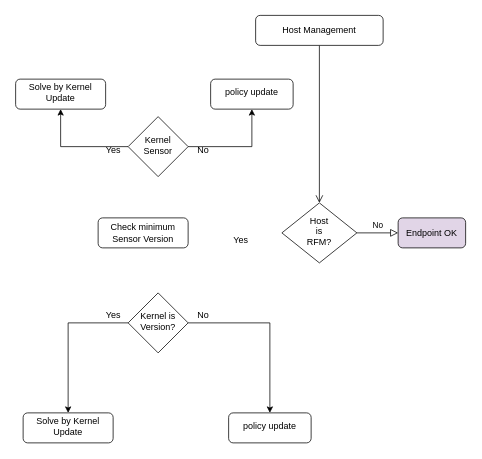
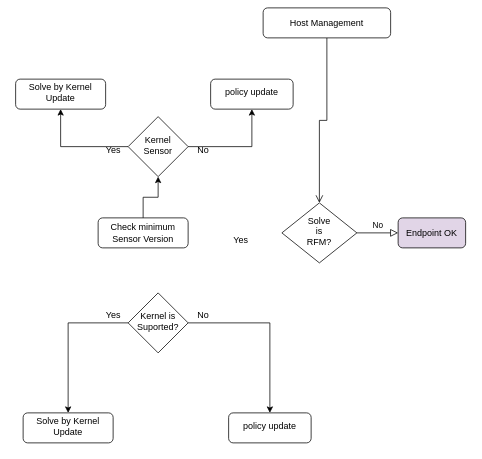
node "Host Management": moved (319, 30) -> (327, 23)
edge "Check minimum Sensor Version" -> "Kernel Sensor": added
node "Host is RFM?": label "Host is RFM?" -> "Solve is RFM?"
node "Kernel is Version?": label "Kernel is Version?" -> "Kernel is Suported?"
